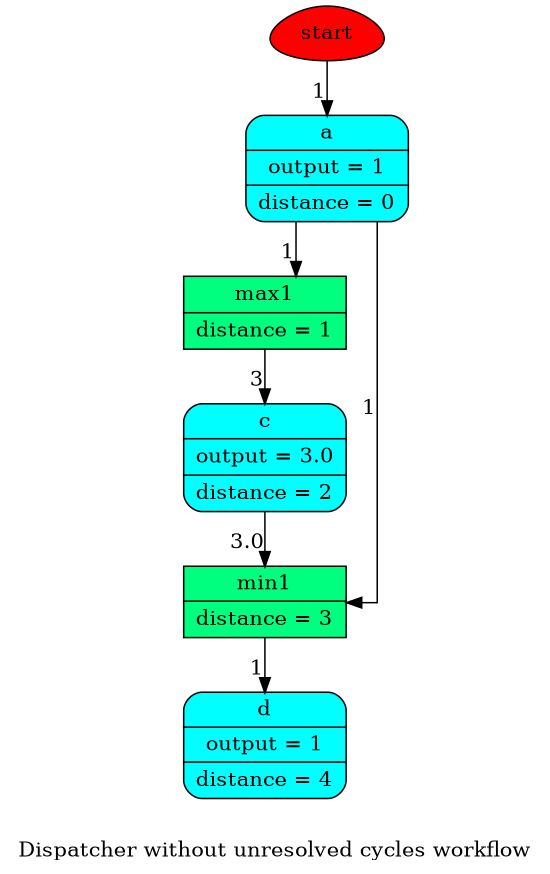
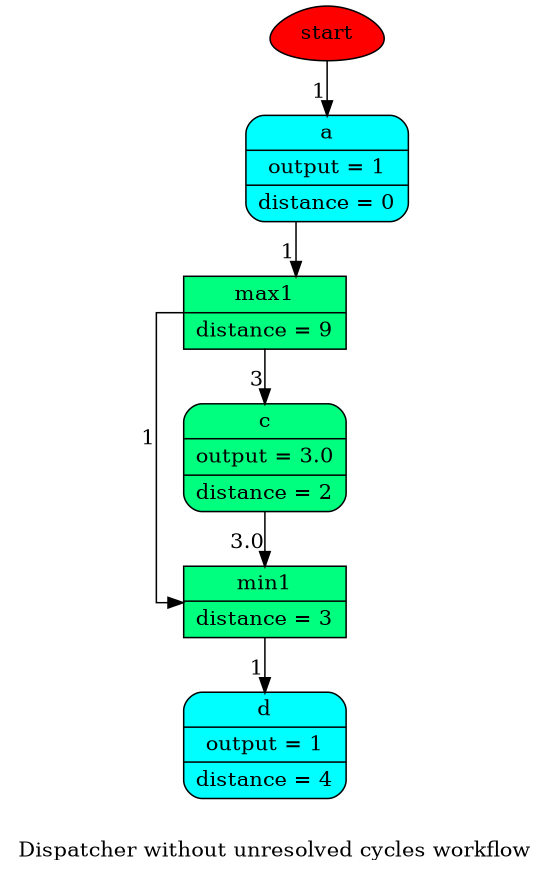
node "max1": text "distance = 1" -> "distance = 9"
edge "a" -> "min1": now "max1" -> "min1"
node "c": fillcolor cyan -> springgreen
